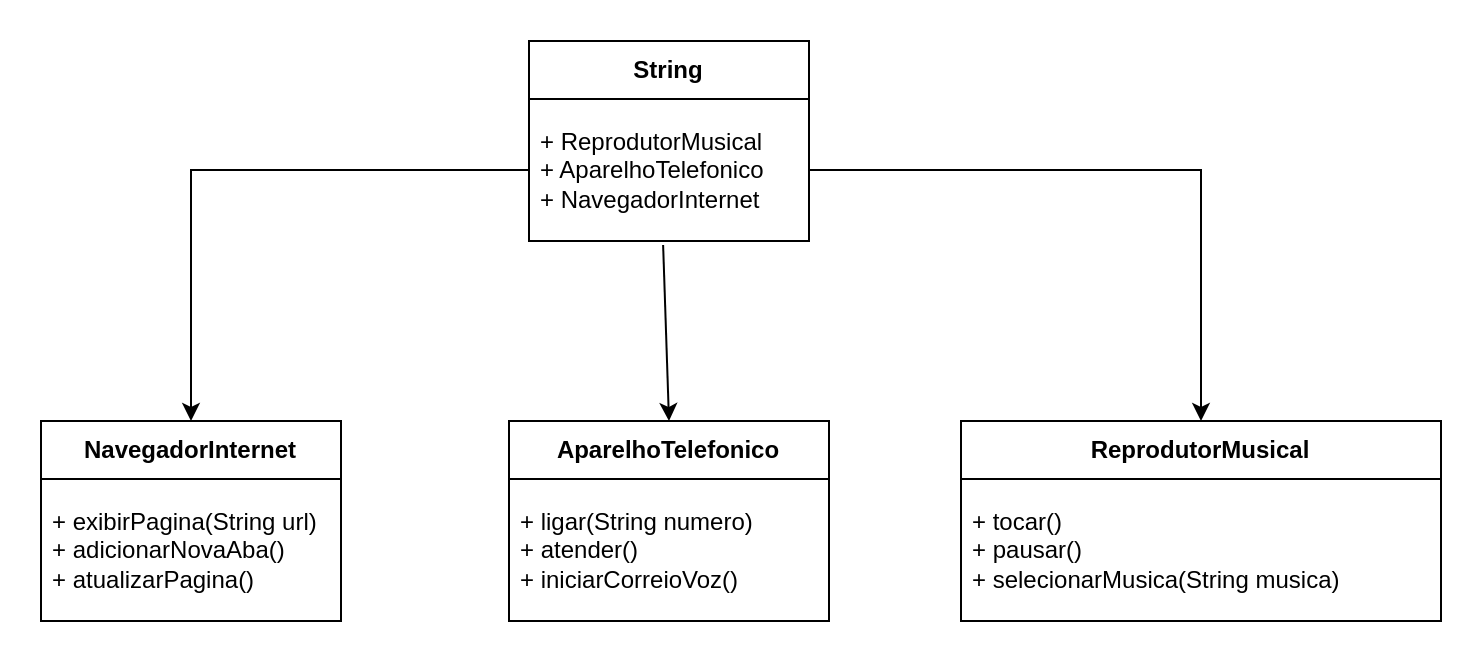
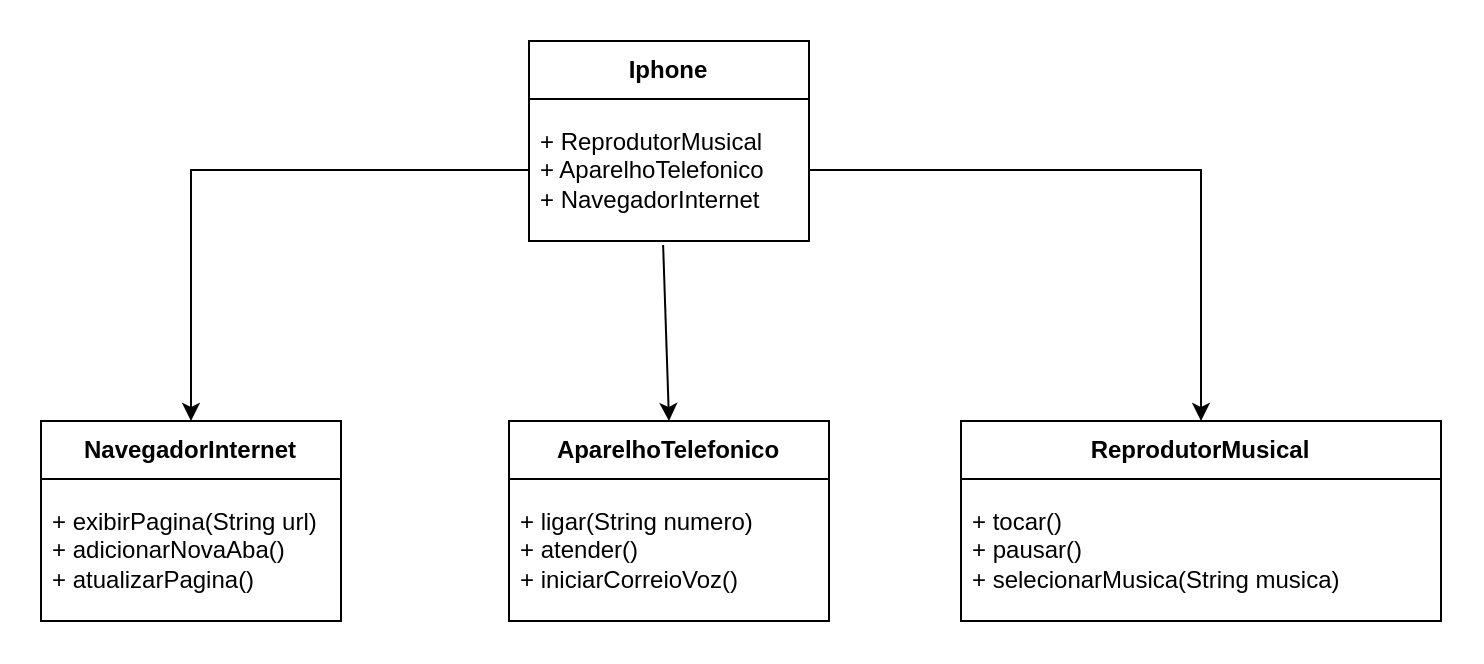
node "String": label "String" -> "Iphone"
